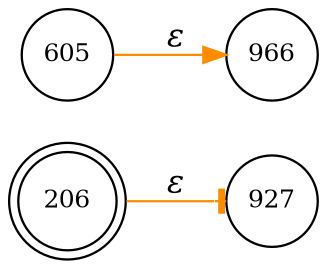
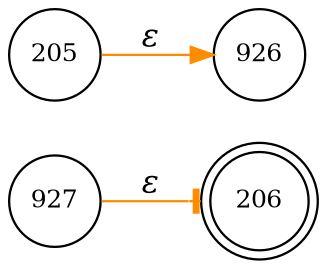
node "605": label "605" -> "205"
node "966": label "966" -> "926"
edge "206" -> "927": reversed
